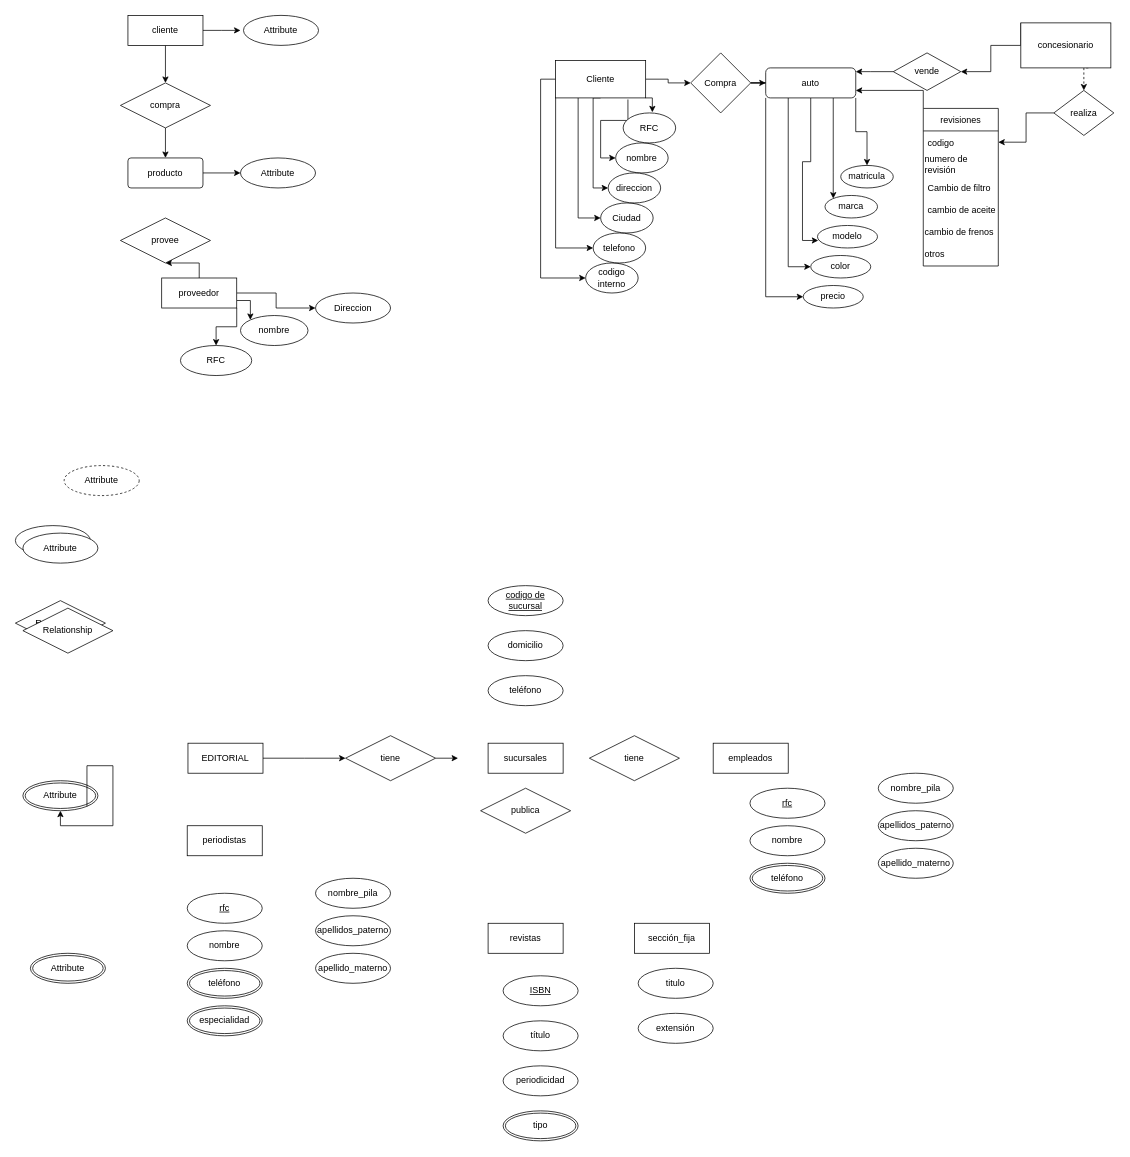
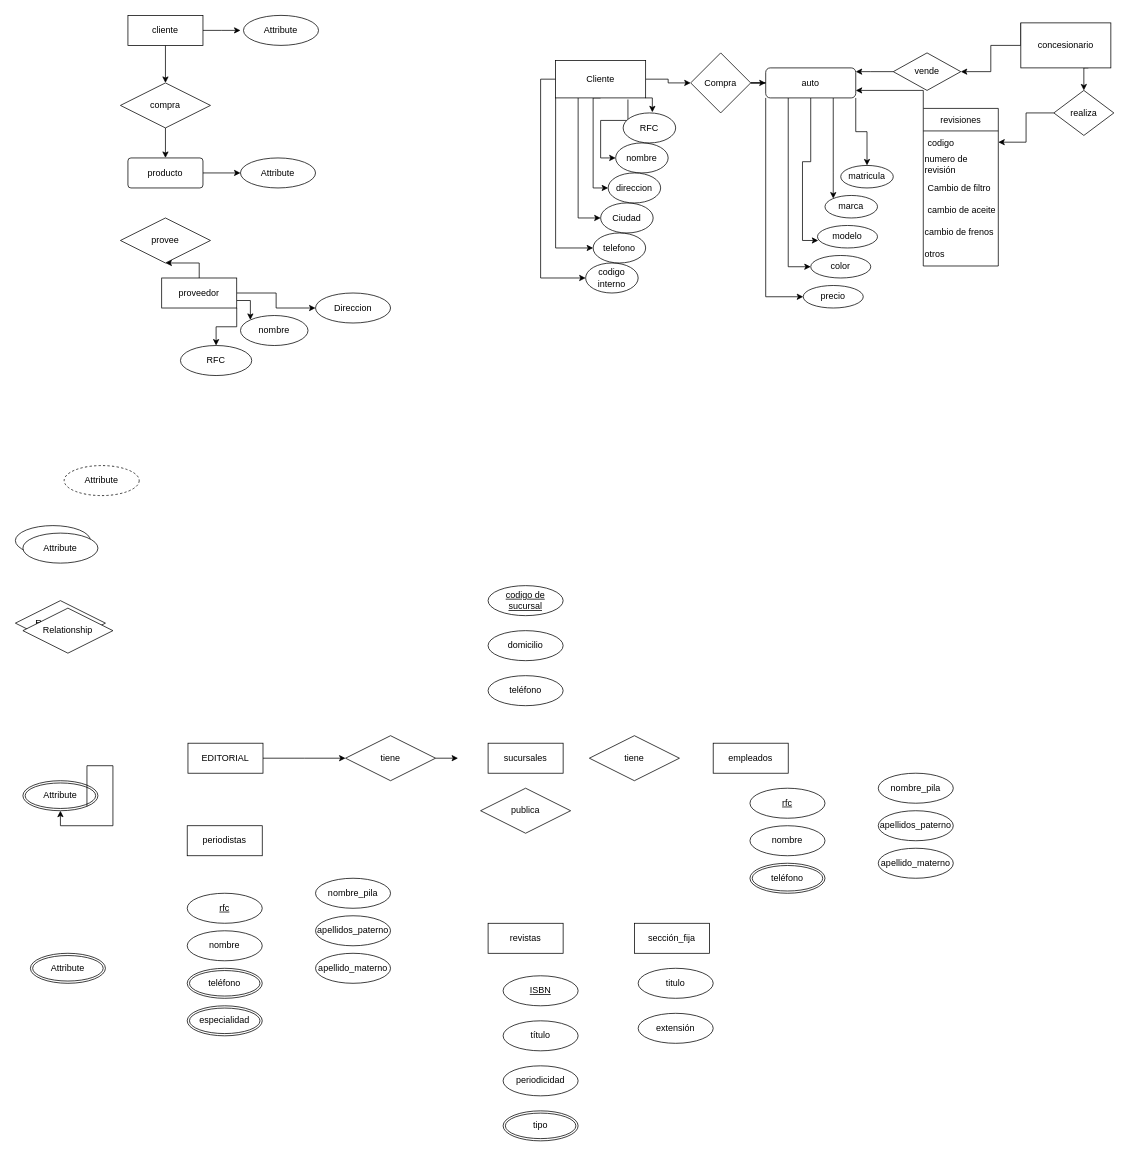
edge "concesionario" -> "realiza": style dashed -> solid
